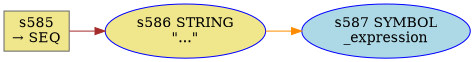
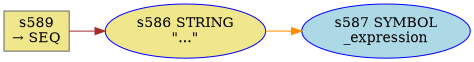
node "s585 → SEQ": label "s585 → SEQ" -> "s589 → SEQ"
